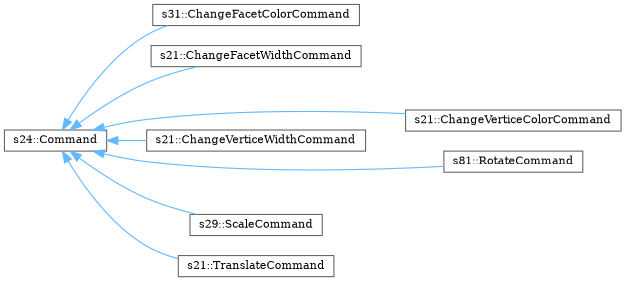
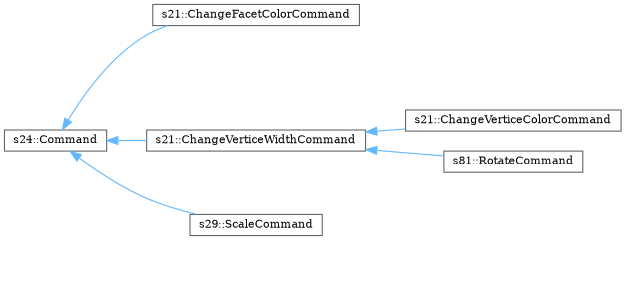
node "s31::ChangeFacetColorCommand": label "s31::ChangeFacetColorCommand" -> "s21::ChangeFacetColorCommand"
node "s21::ChangeFacetWidthCommand": removed
edge "s21::ChangeVerticeColorCommand" -> "s24::Command": now "s21::ChangeVerticeColorCommand" -> "s21::ChangeVerticeWidthCommand"
edge "s81::RotateCommand" -> "s24::Command": now "s81::RotateCommand" -> "s21::ChangeVerticeWidthCommand"
node "s21::TranslateCommand": removed
